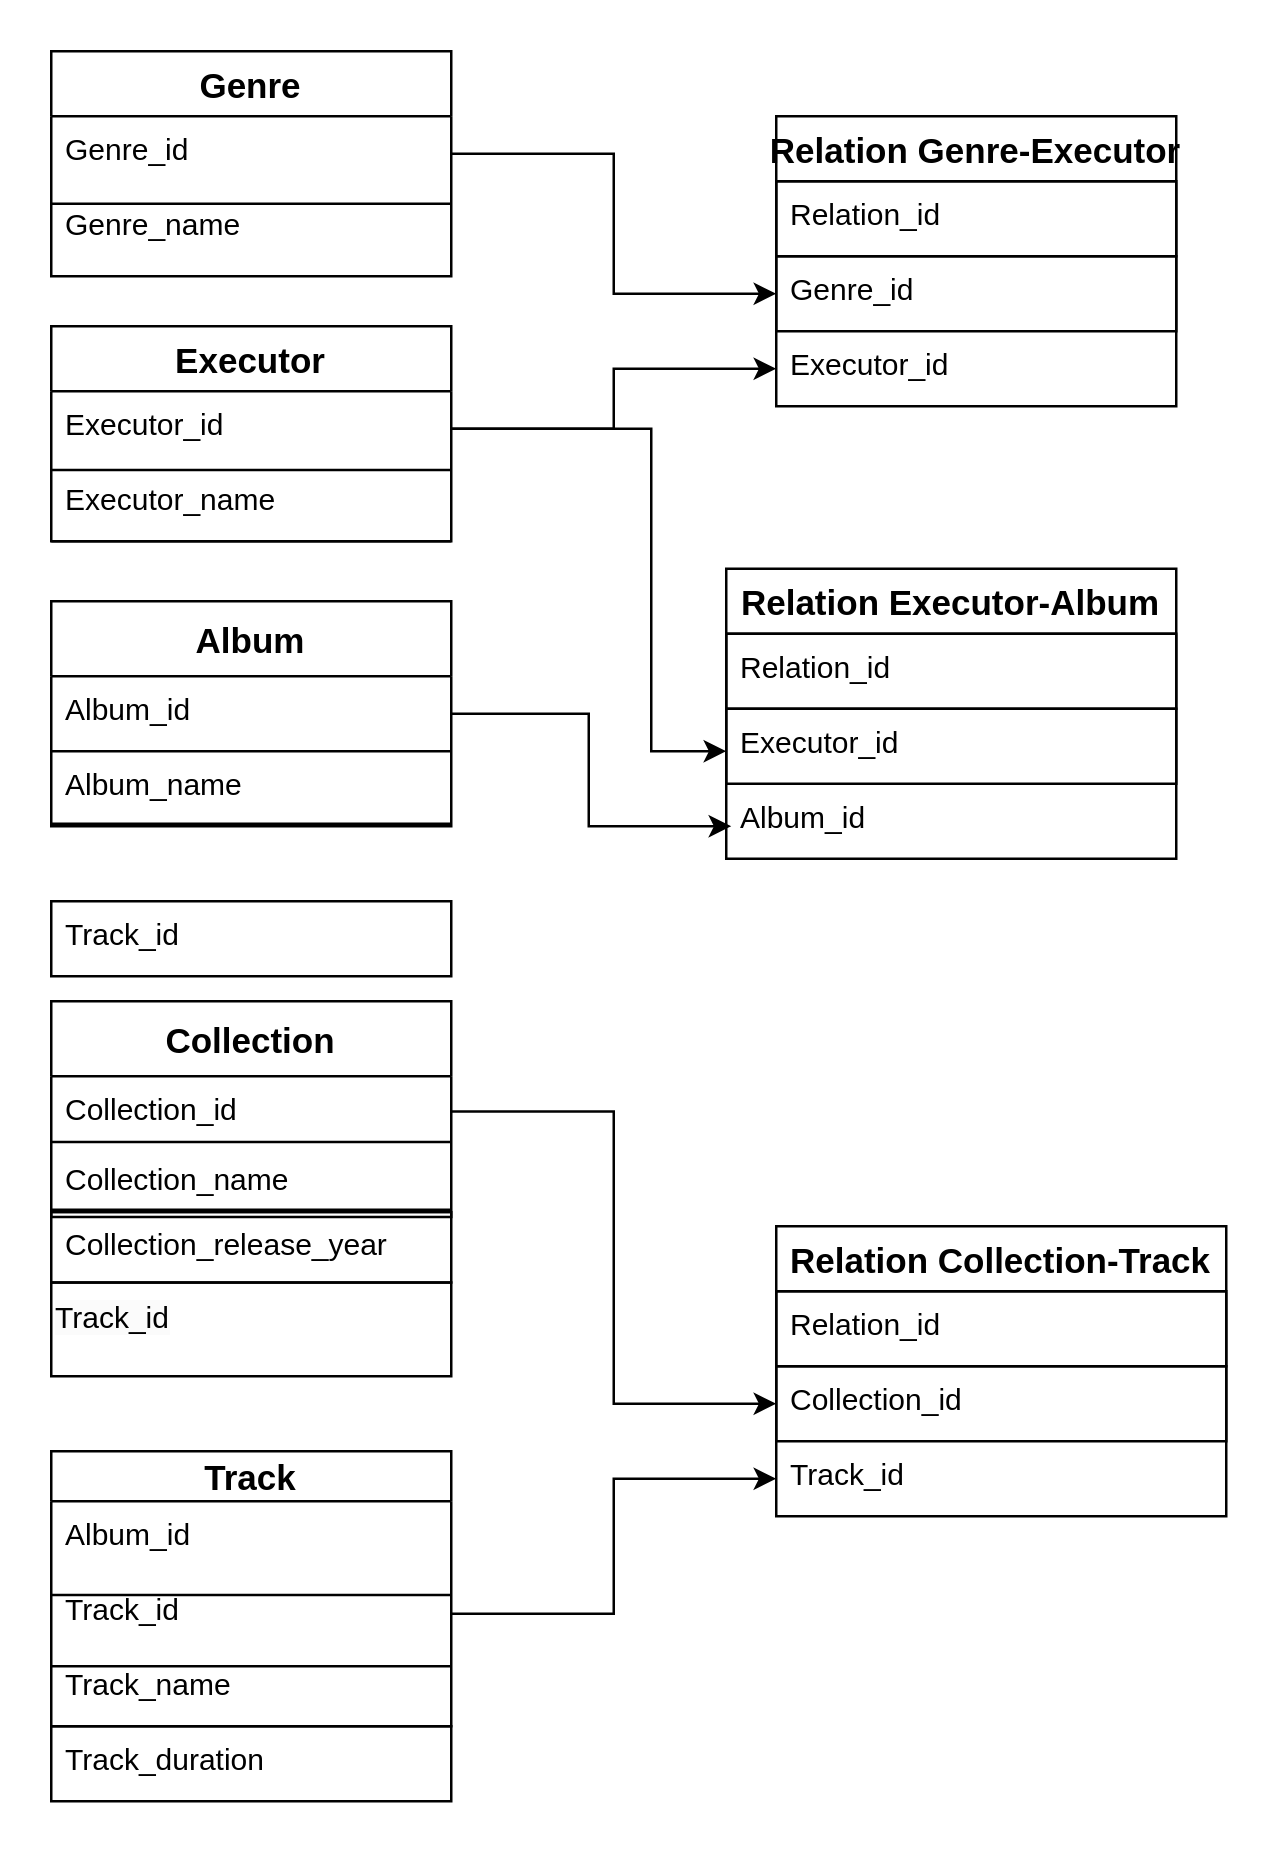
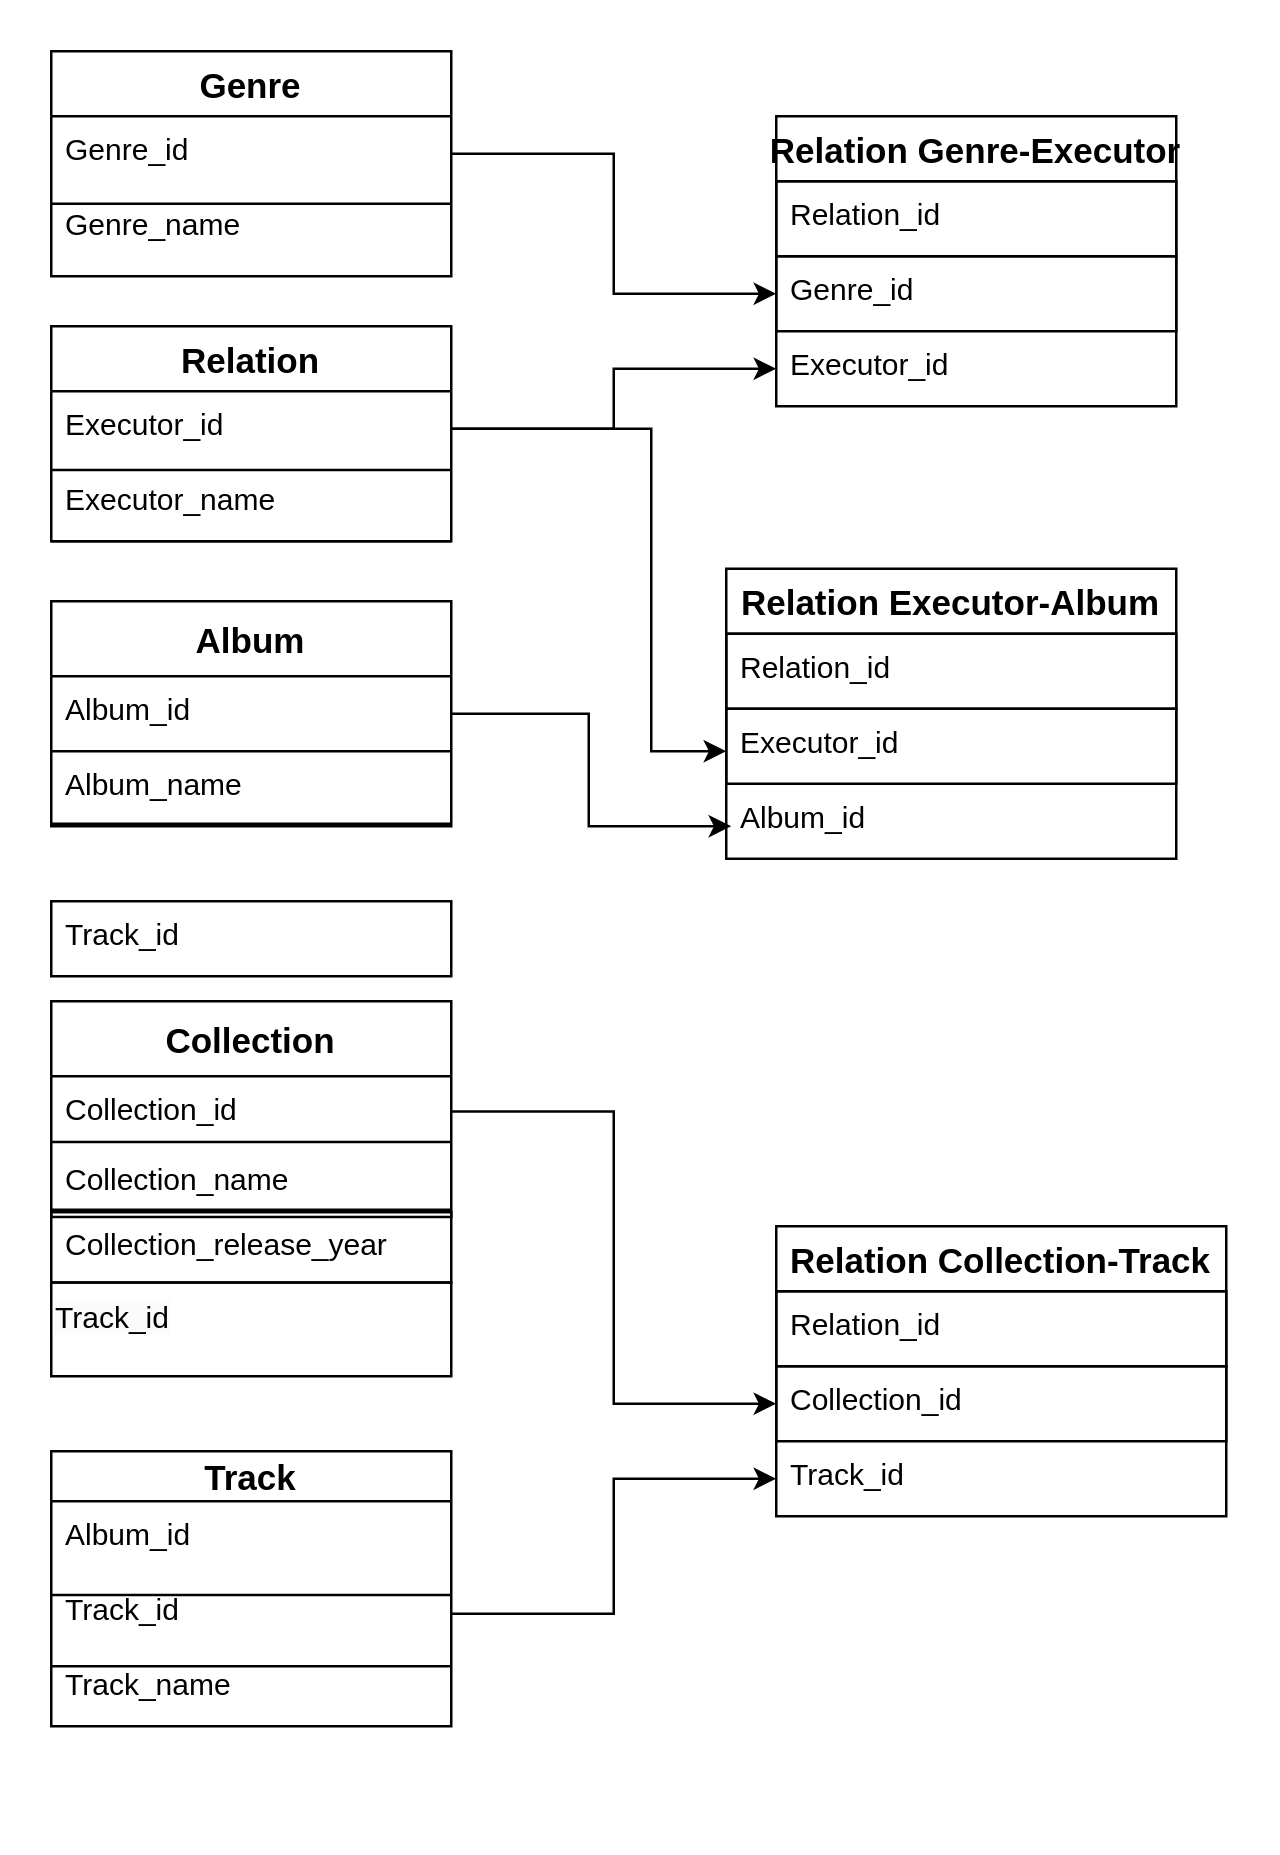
node "Executor": label "Executor" -> "Relation"
node "Track_duration": removed
